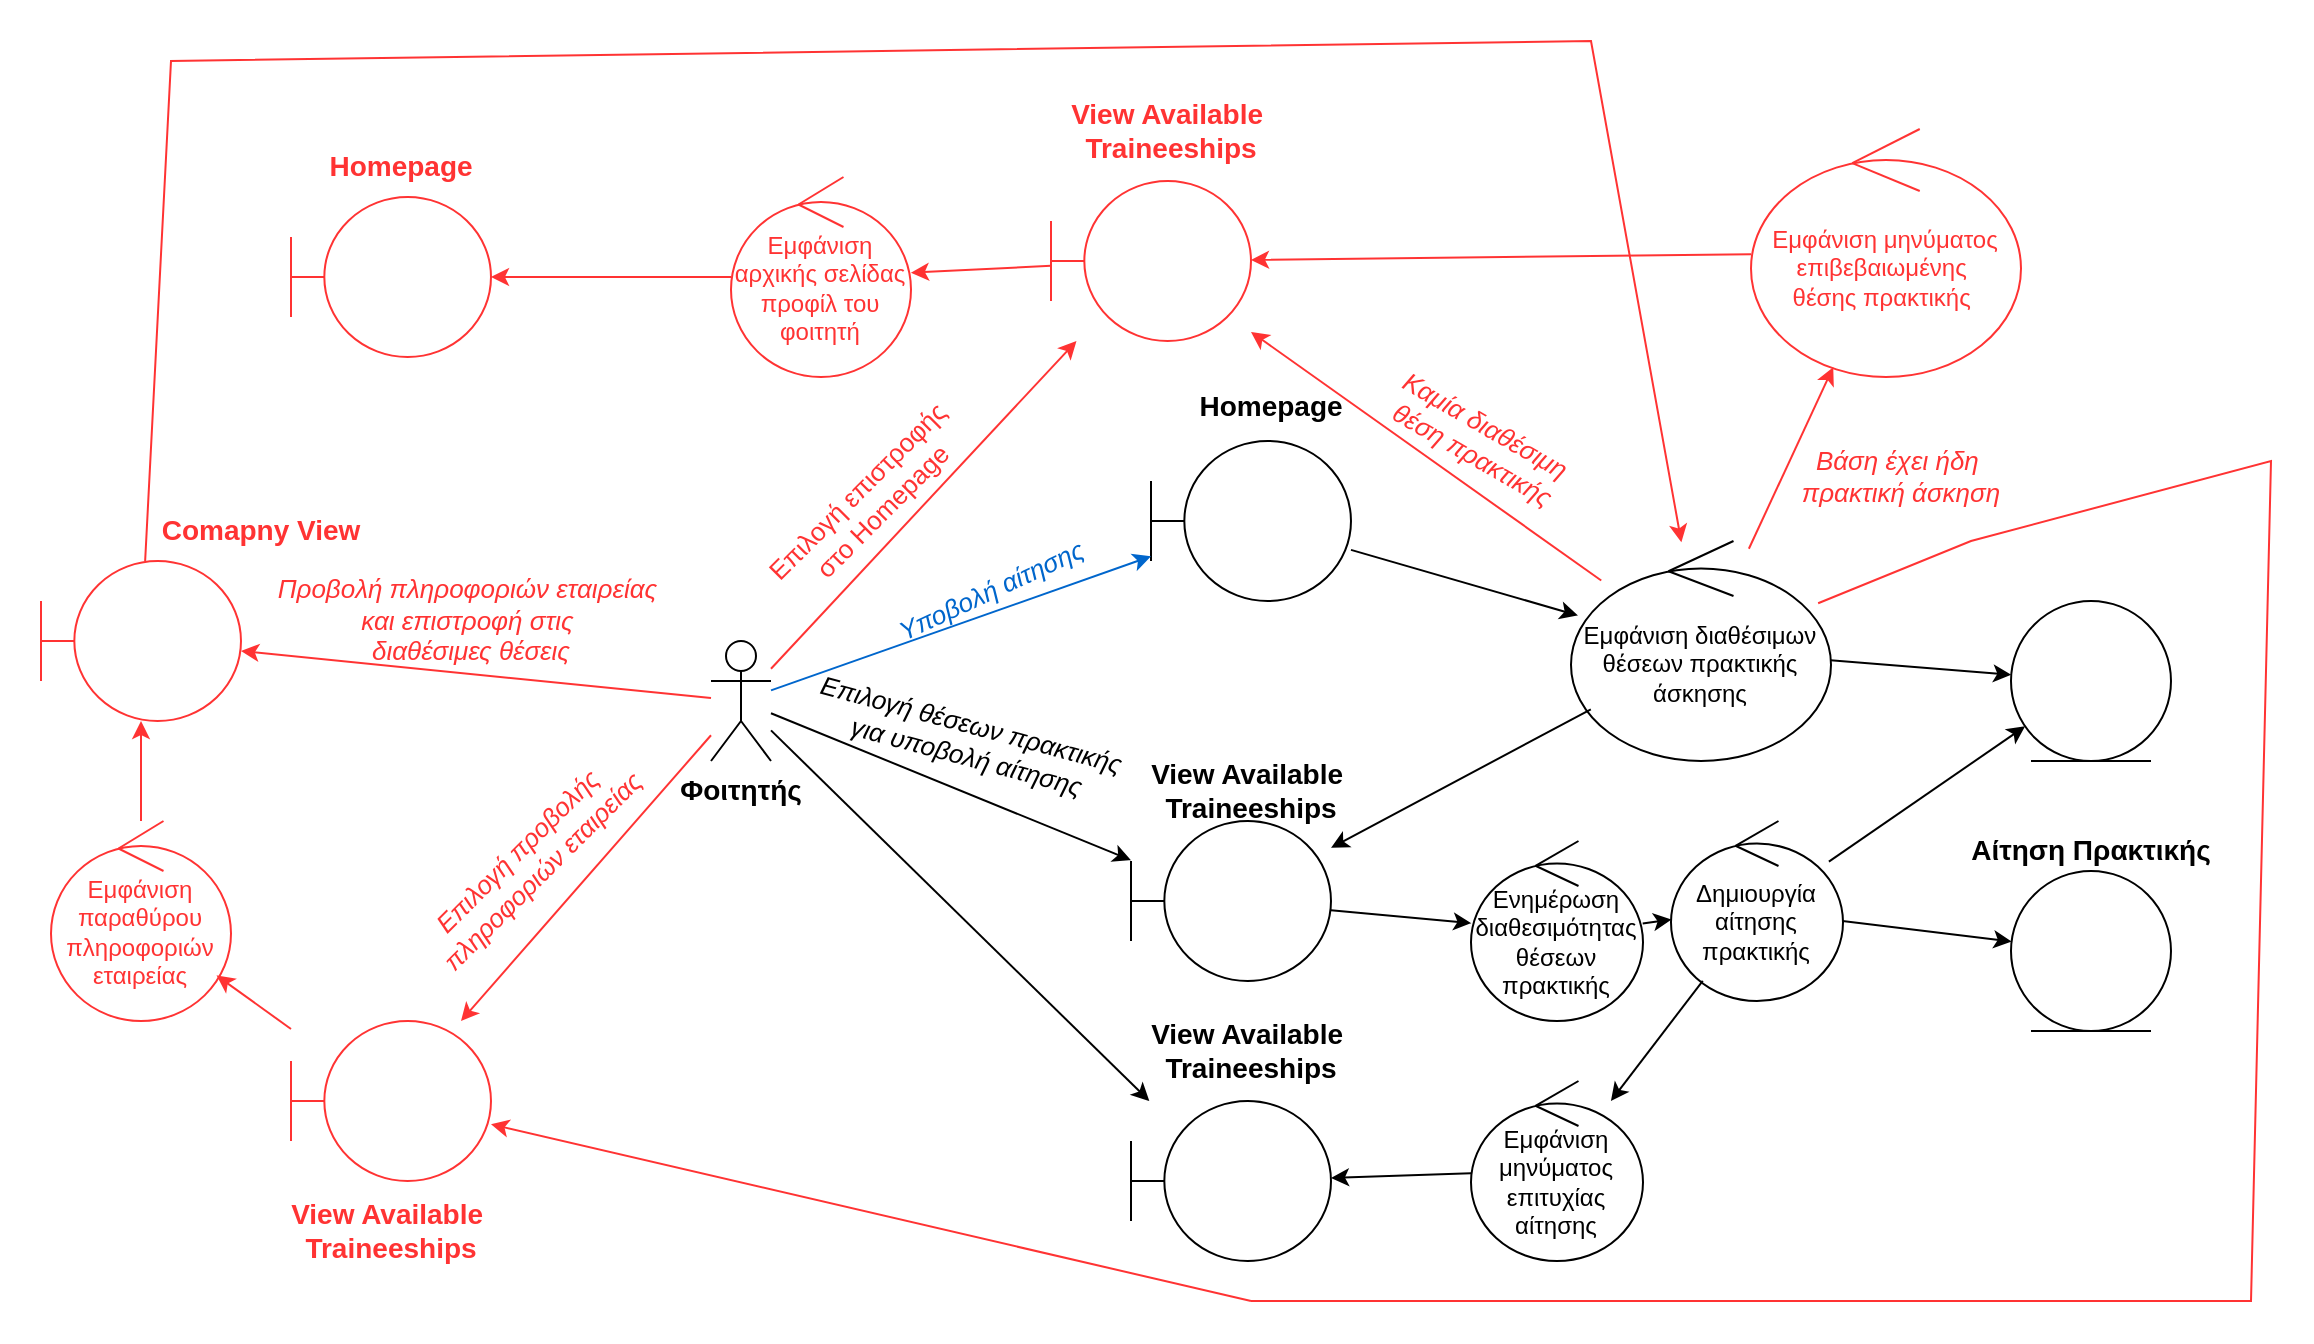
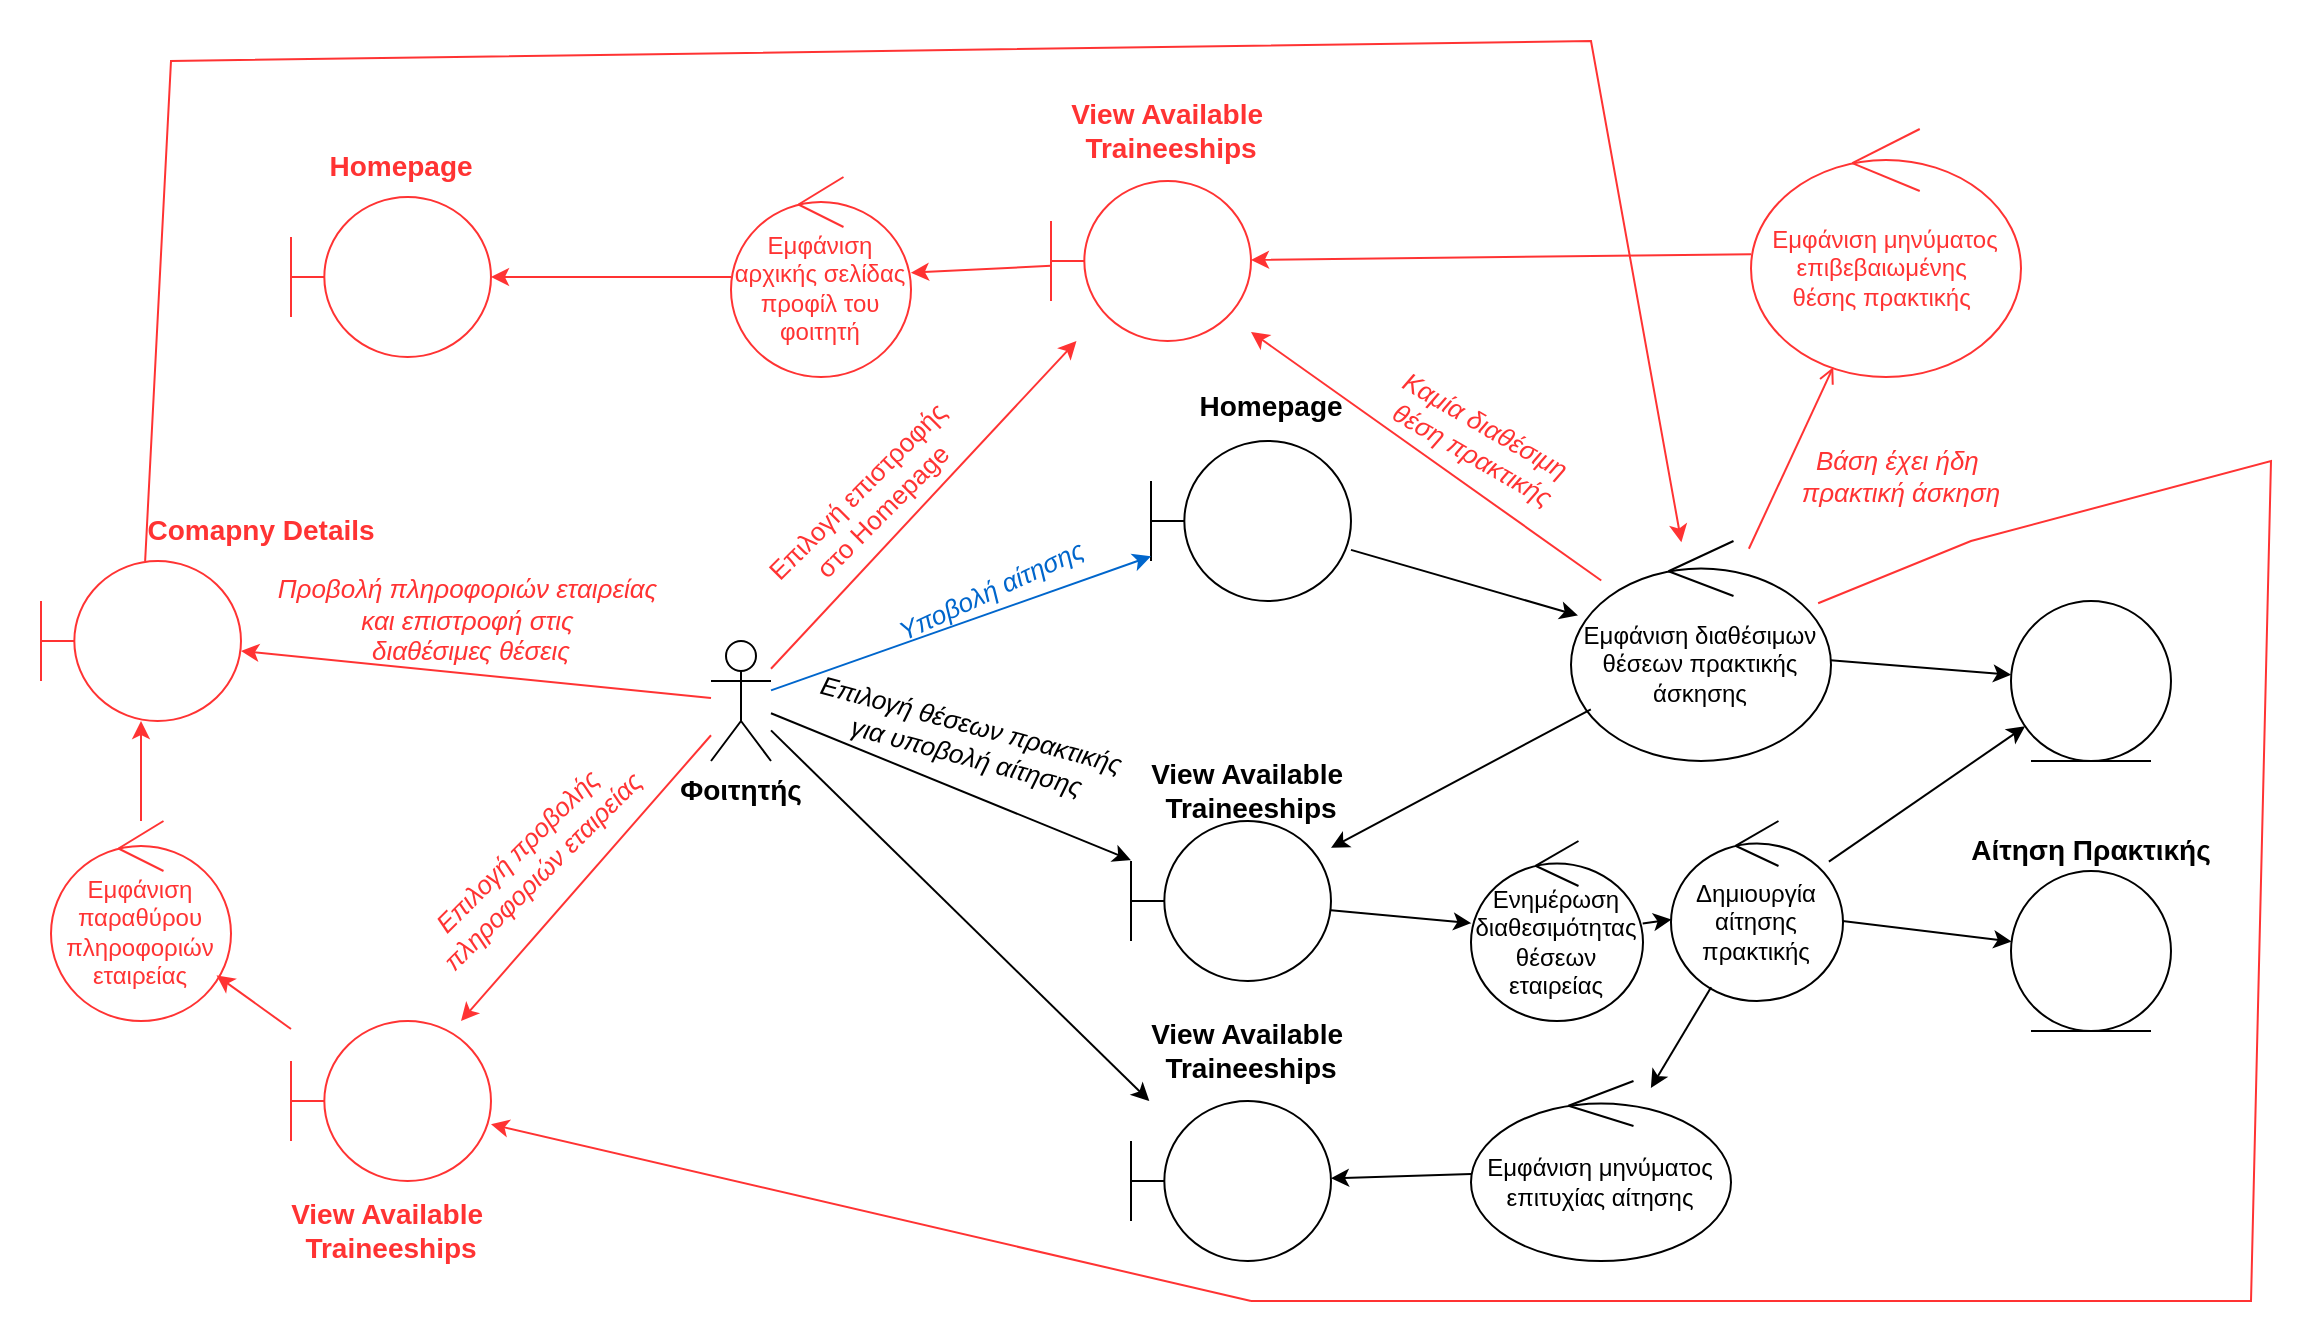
edge "Εμφάνιση διαθέσιμων θέσεων πρακτικής άσκησης" -> "Εμφάνιση μηνύματος επιβεβαιωμένης θέσης πρακτικής": arrowhead classic -> open
node "Comapny View": label "Comapny View" -> "Comapny Details"
node "Ενημέρωση διαθεσιμότητας θέσεων πρακτικής": label "Ενημέρωση διαθεσιμότητας θέσεων πρακτικής" -> "Ενημέρωση διαθεσιμότητας θέσεων εταιρείας"
node "Εμφάνιση μηνύματος επιτυχίας αίτησης": size 172x180 -> 260x180
